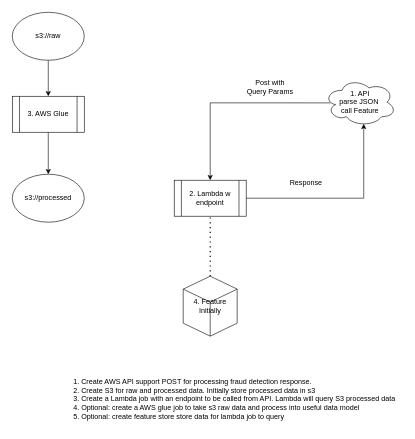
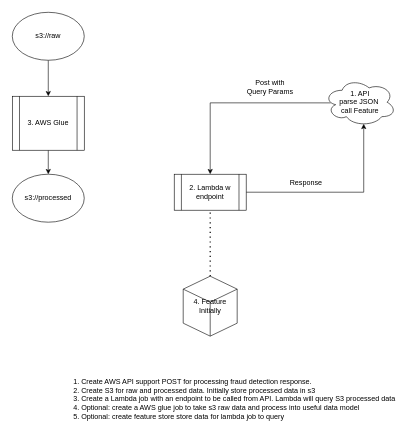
node "3. AWS Glue": size 72x36 -> 72x54
node "2. Lambda w endpoint": moved (210, 198) -> (210, 192)
